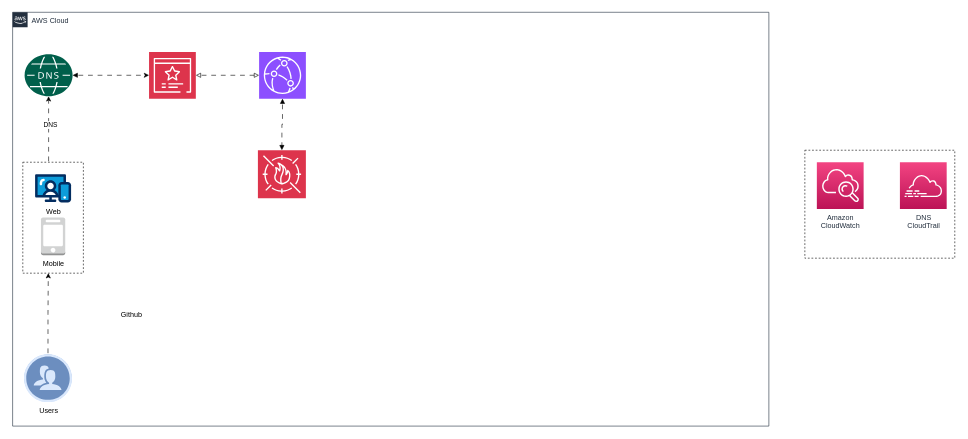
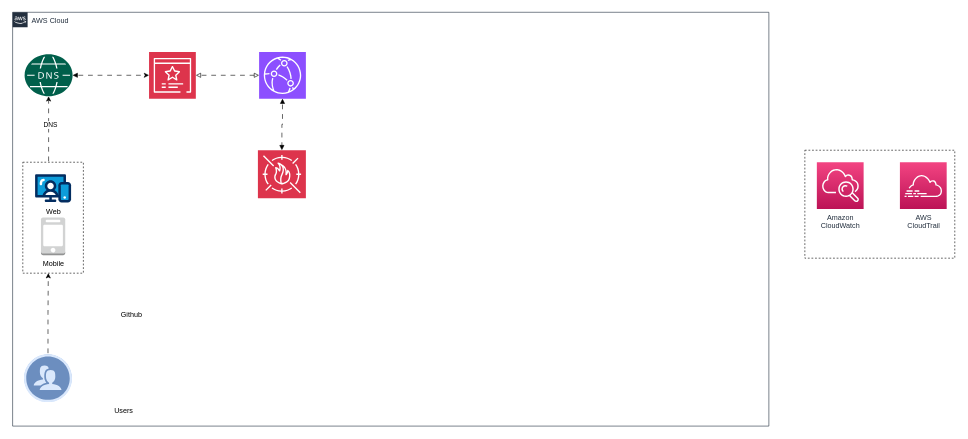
node "DNS CloudTrail": label "DNS CloudTrail" -> "AWS CloudTrail"
node "Users": moved (48, 411) -> (123, 411)
